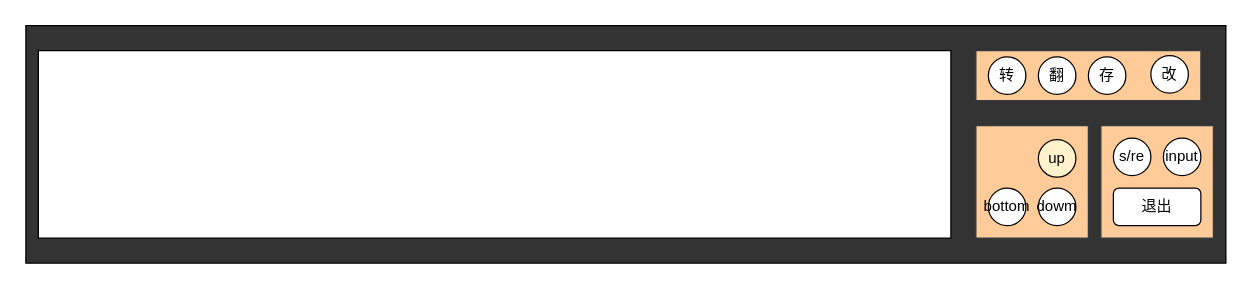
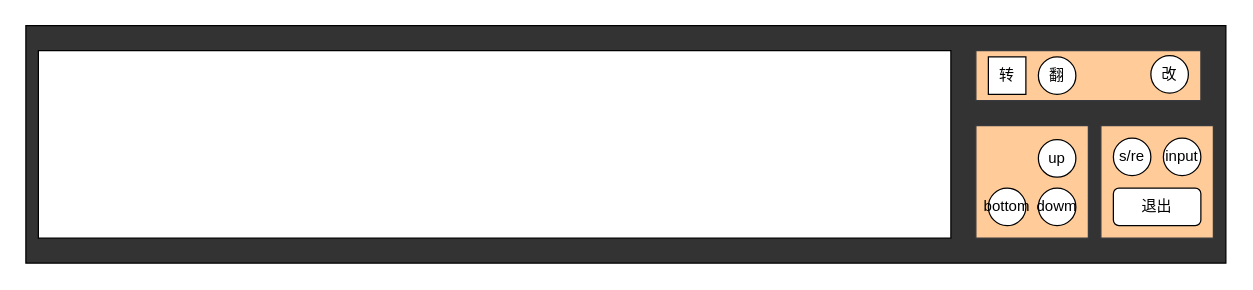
node "转": shape ellipse -> rectangle
node "存": removed
node "up": fillcolor #fff2cc -> #ffffff
